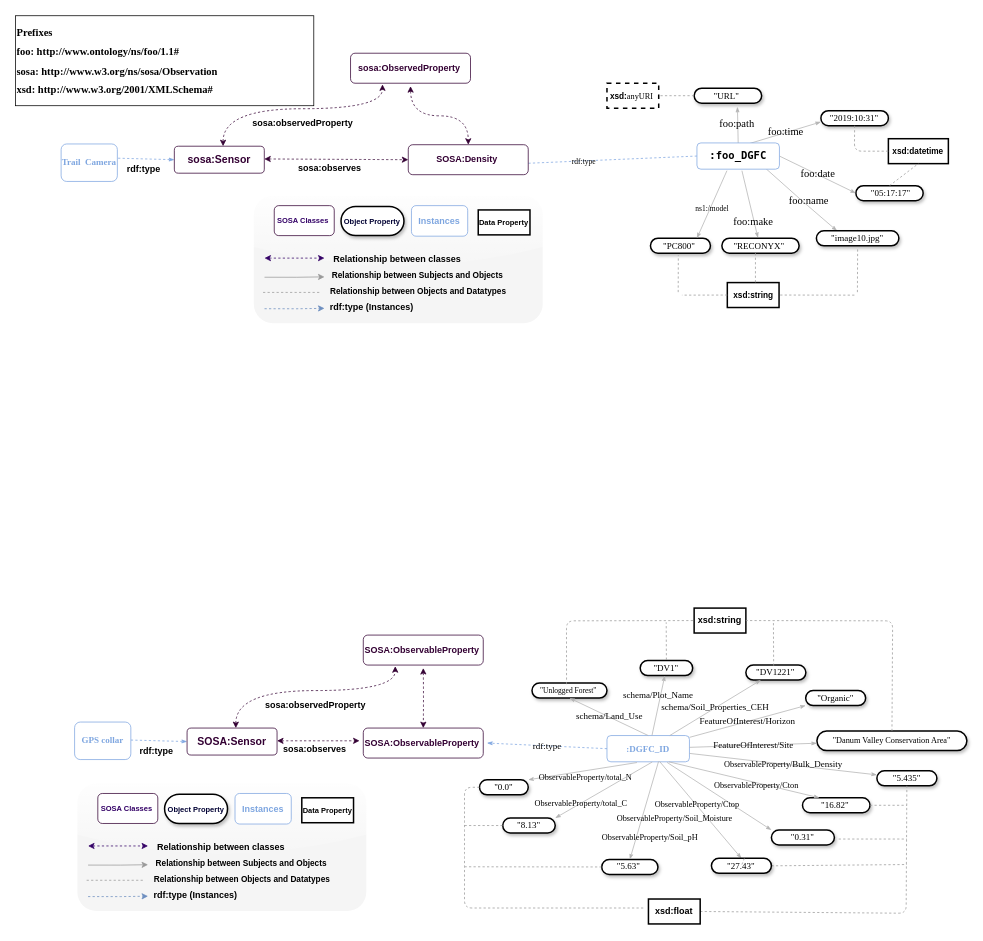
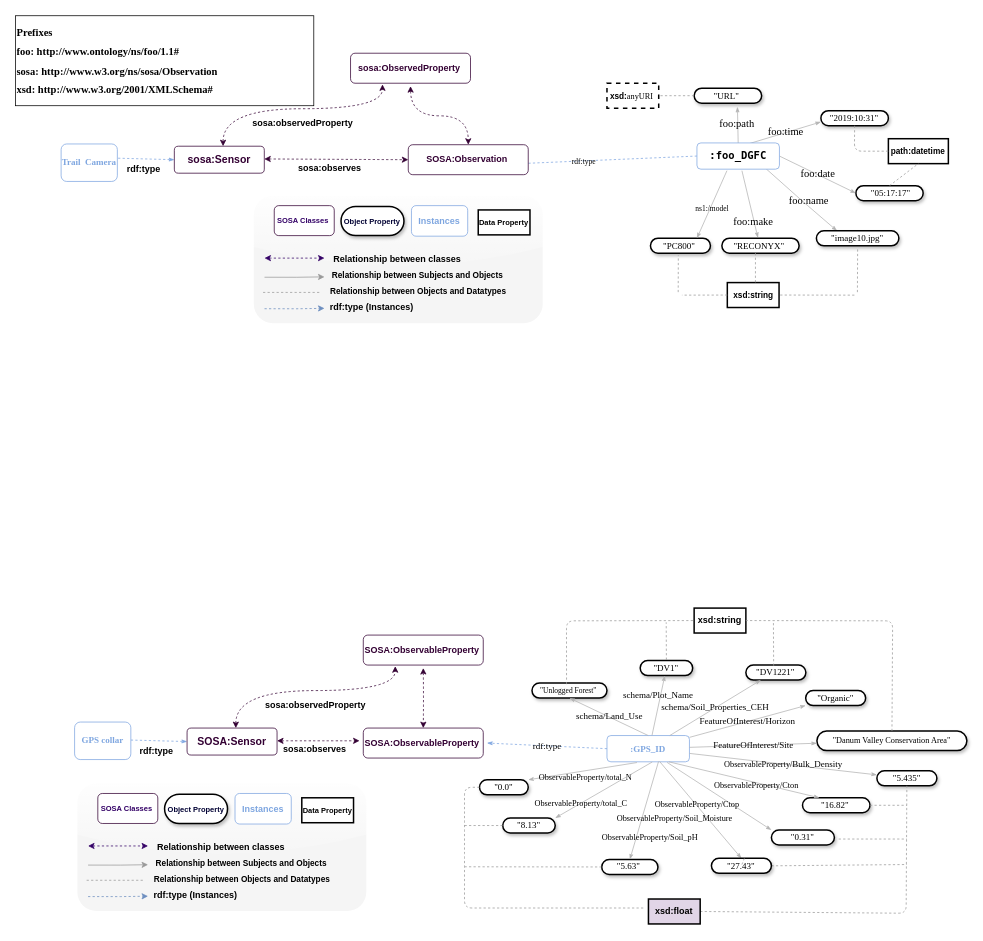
node "xsd:datetime": label "xsd:datetime" -> "path:datetime"
node "SOSA:Density": label "SOSA:Density" -> "SOSA:Observation"
node ":DGFC_ID": label ":DGFC_ID" -> ":GPS_ID"
node "xsd:float": fillcolor #ffffff -> #e1d5e7
